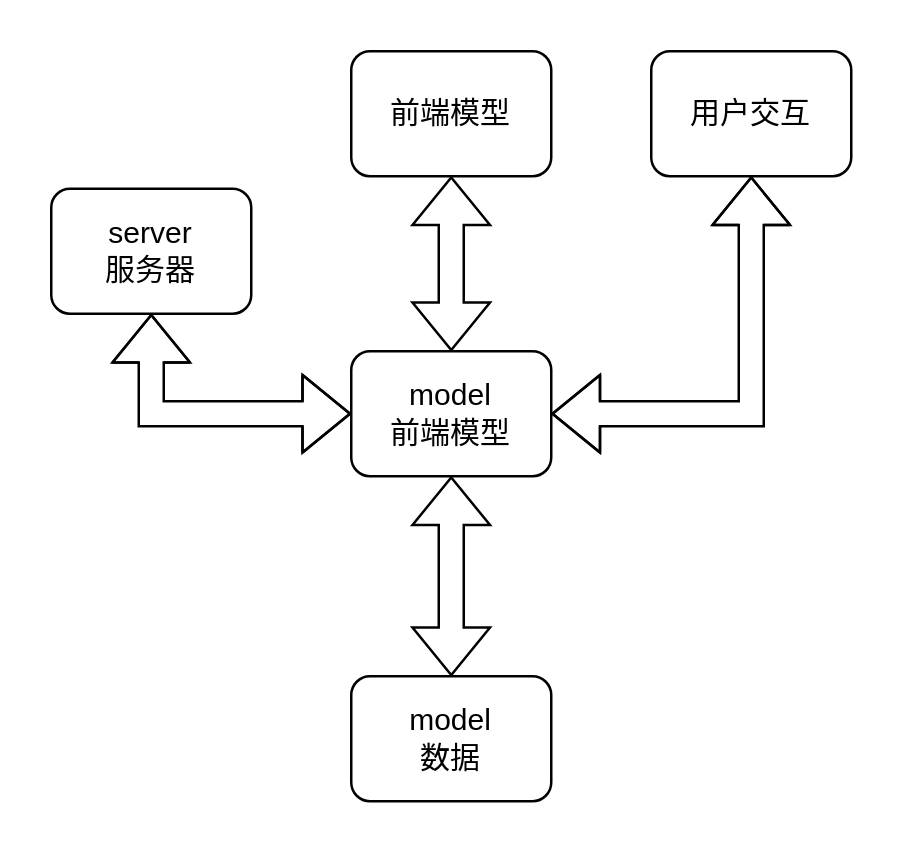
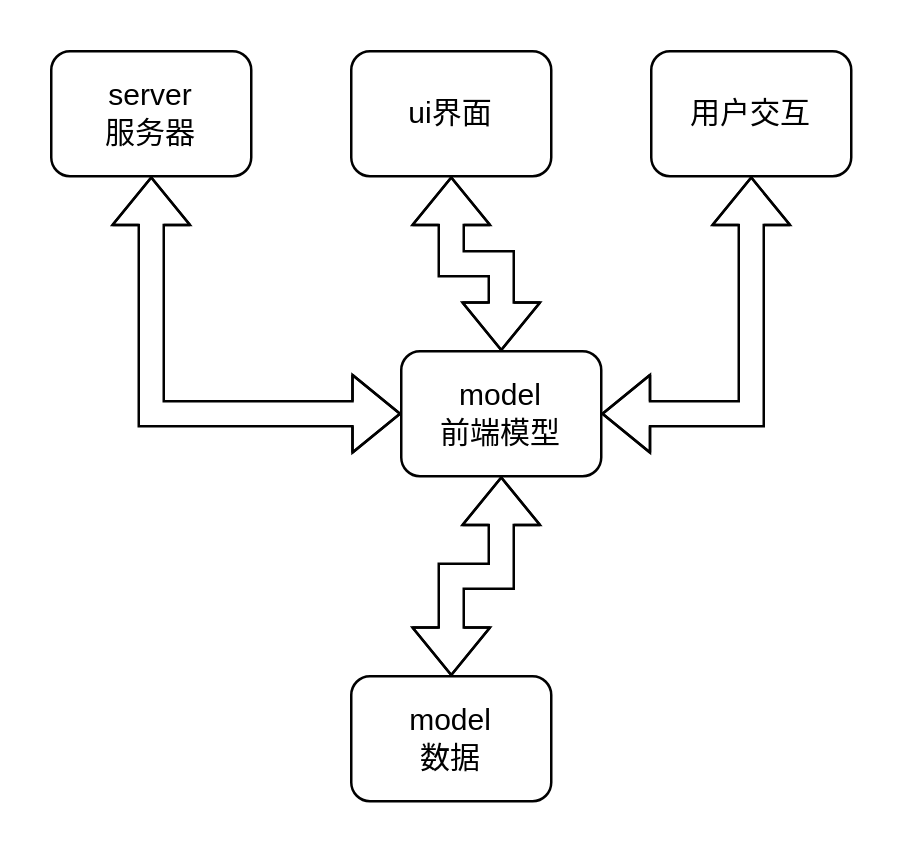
node "前端模型": label "前端模型" -> "ui界面"
node "server 服务器": moved (151, 251) -> (151, 114)
node "model 前端模型": moved (451, 414) -> (501, 414)
